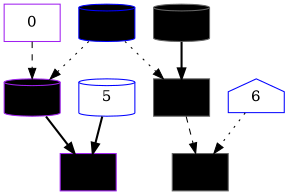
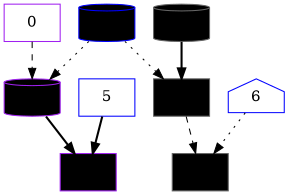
node "5": shape cylinder -> box
